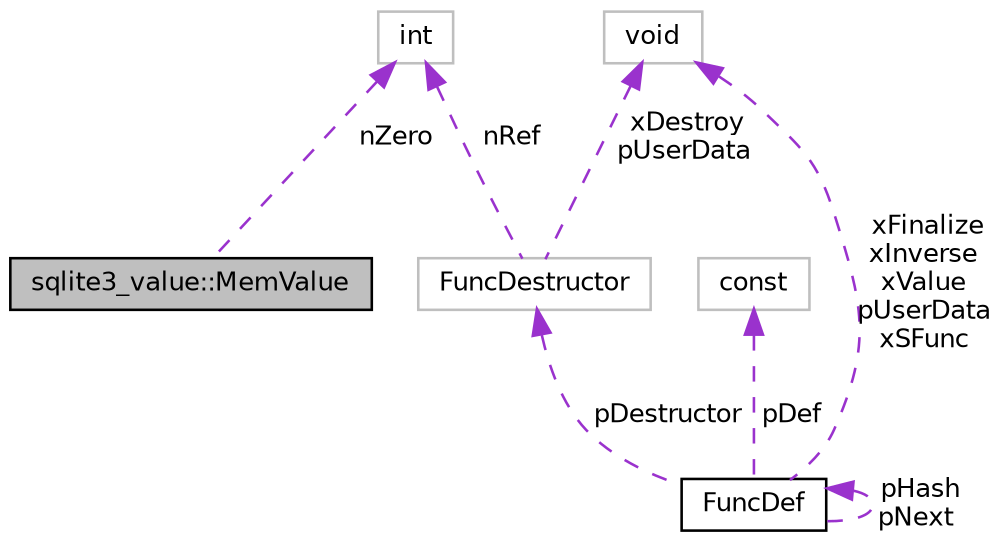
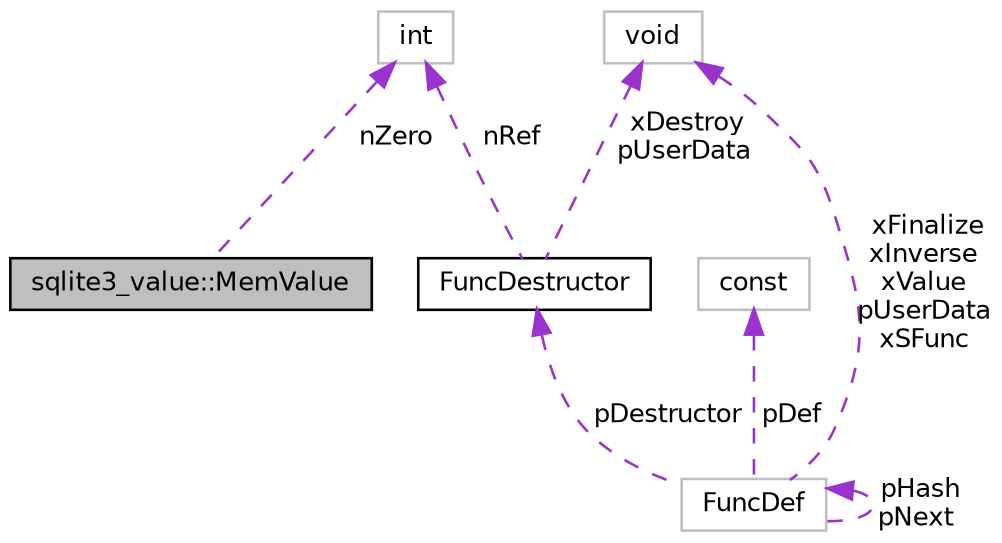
node "FuncDestructor": color grey75 -> black
node "FuncDef": color black -> grey75
